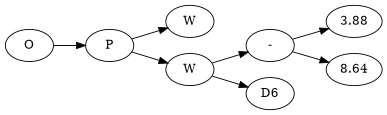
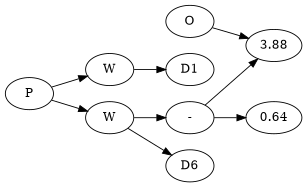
edge "O" -> "P": now "O" -> "3.88"
node "D1": added
node "8.64": label "8.64" -> "0.64"
